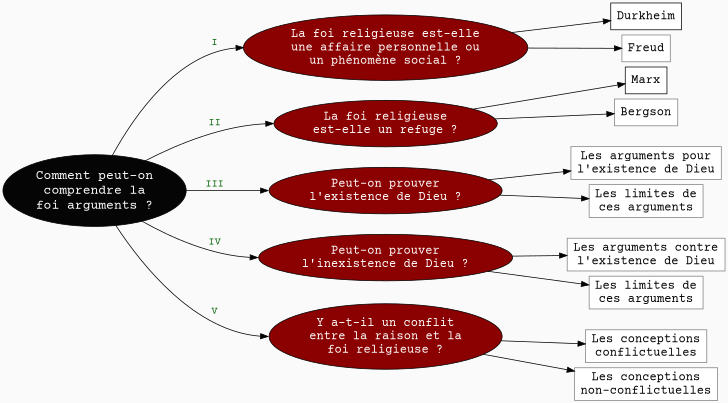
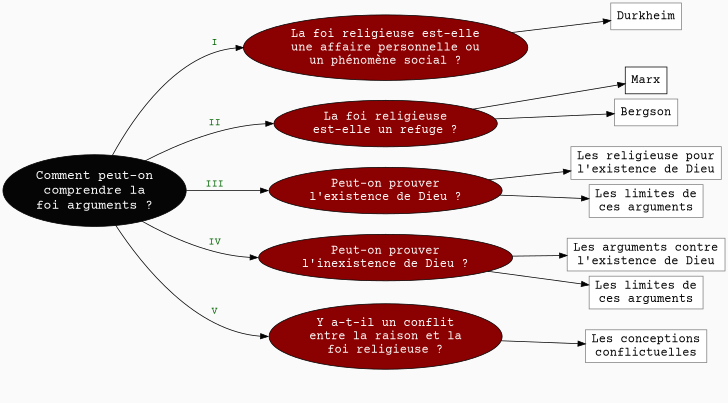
node "Durkheim": color black -> grey50
node "Freud": removed
node "Les arguments pour l'existence de Dieu": label "Les arguments pour l'existence de Dieu" -> "Les religieuse pour l'existence de Dieu"
node "Les conceptions non-conflictuelles": removed
